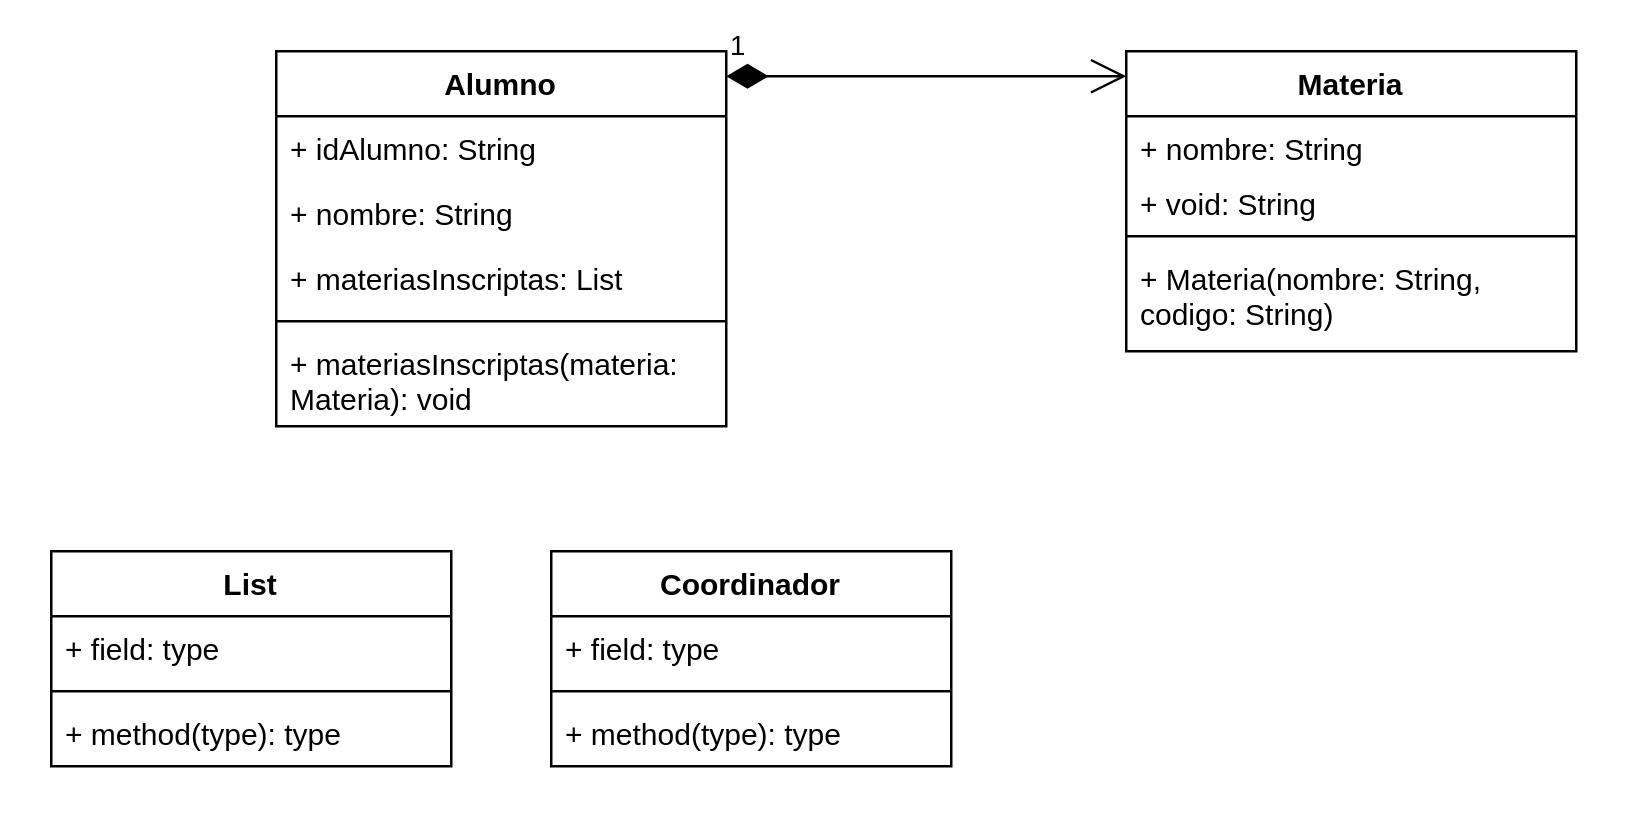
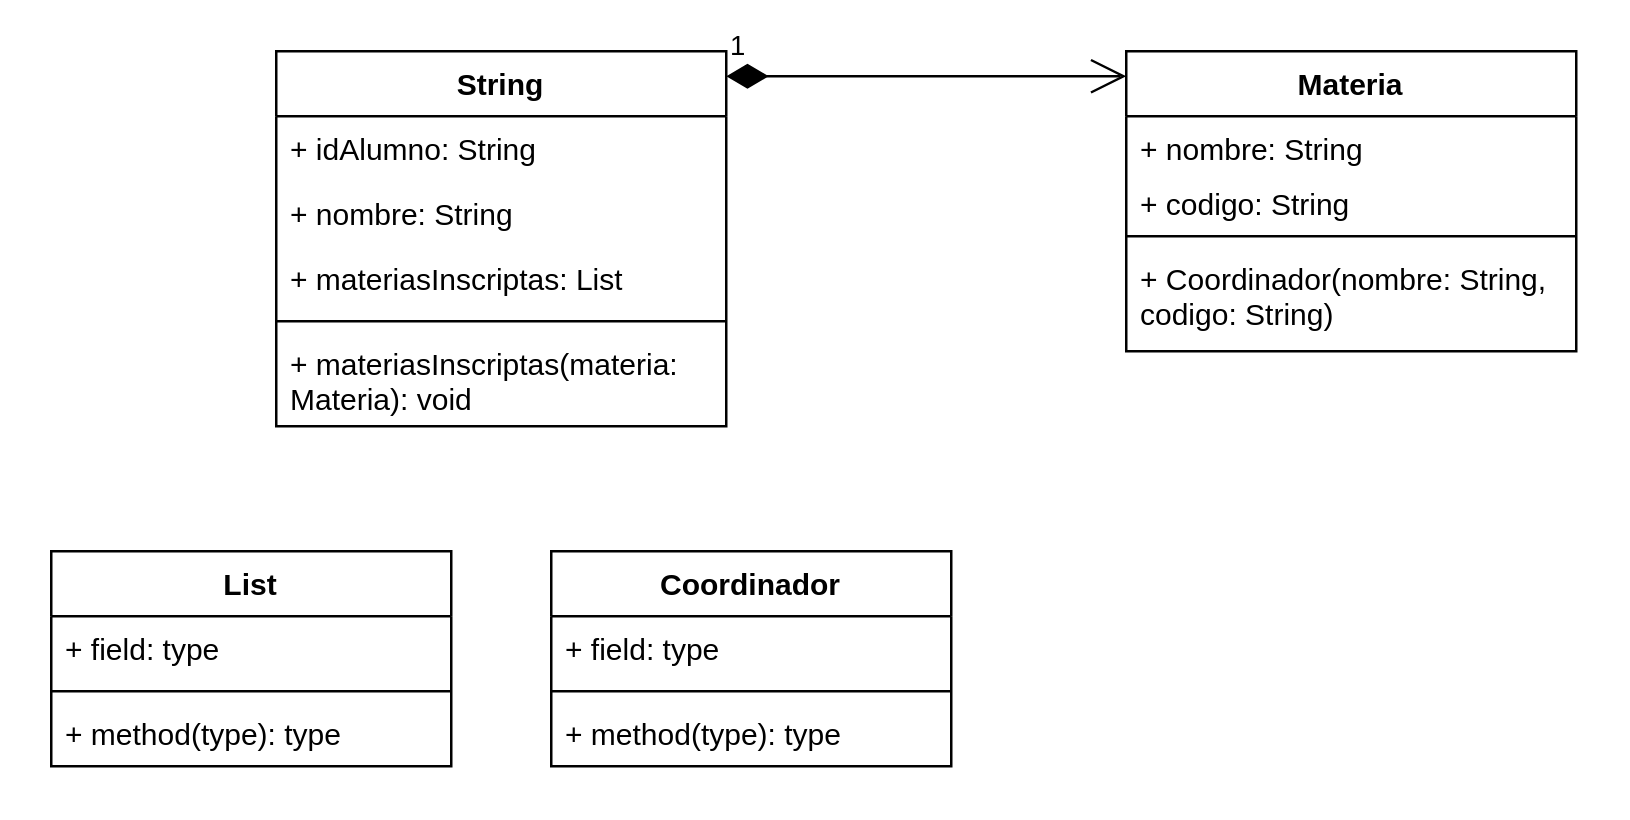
node "Alumno": label "Alumno" -> "String"
node "+ void: String": label "+ void: String" -> "+ codigo: String"
node "+ Materia(nombre: String, codigo: String)": label "+ Materia(nombre: String, codigo: String)" -> "+ Coordinador(nombre: String, codigo: String)"
